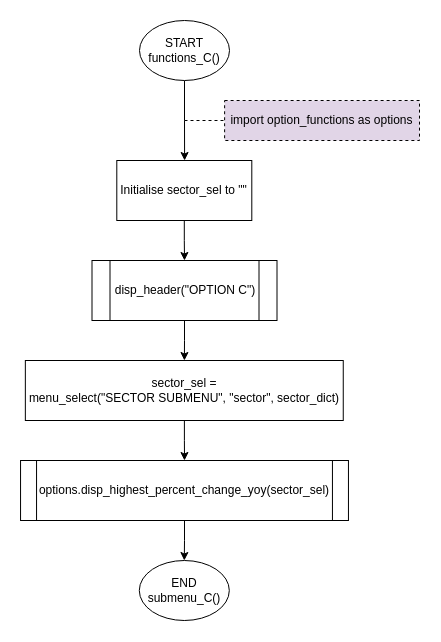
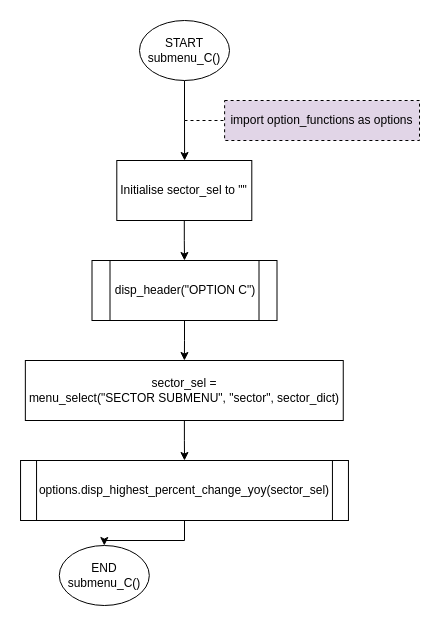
node "START functions_C()": label "START functions_C()" -> "START submenu_C()"
node "END submenu_C()": moved (184, 591) -> (104, 576)
